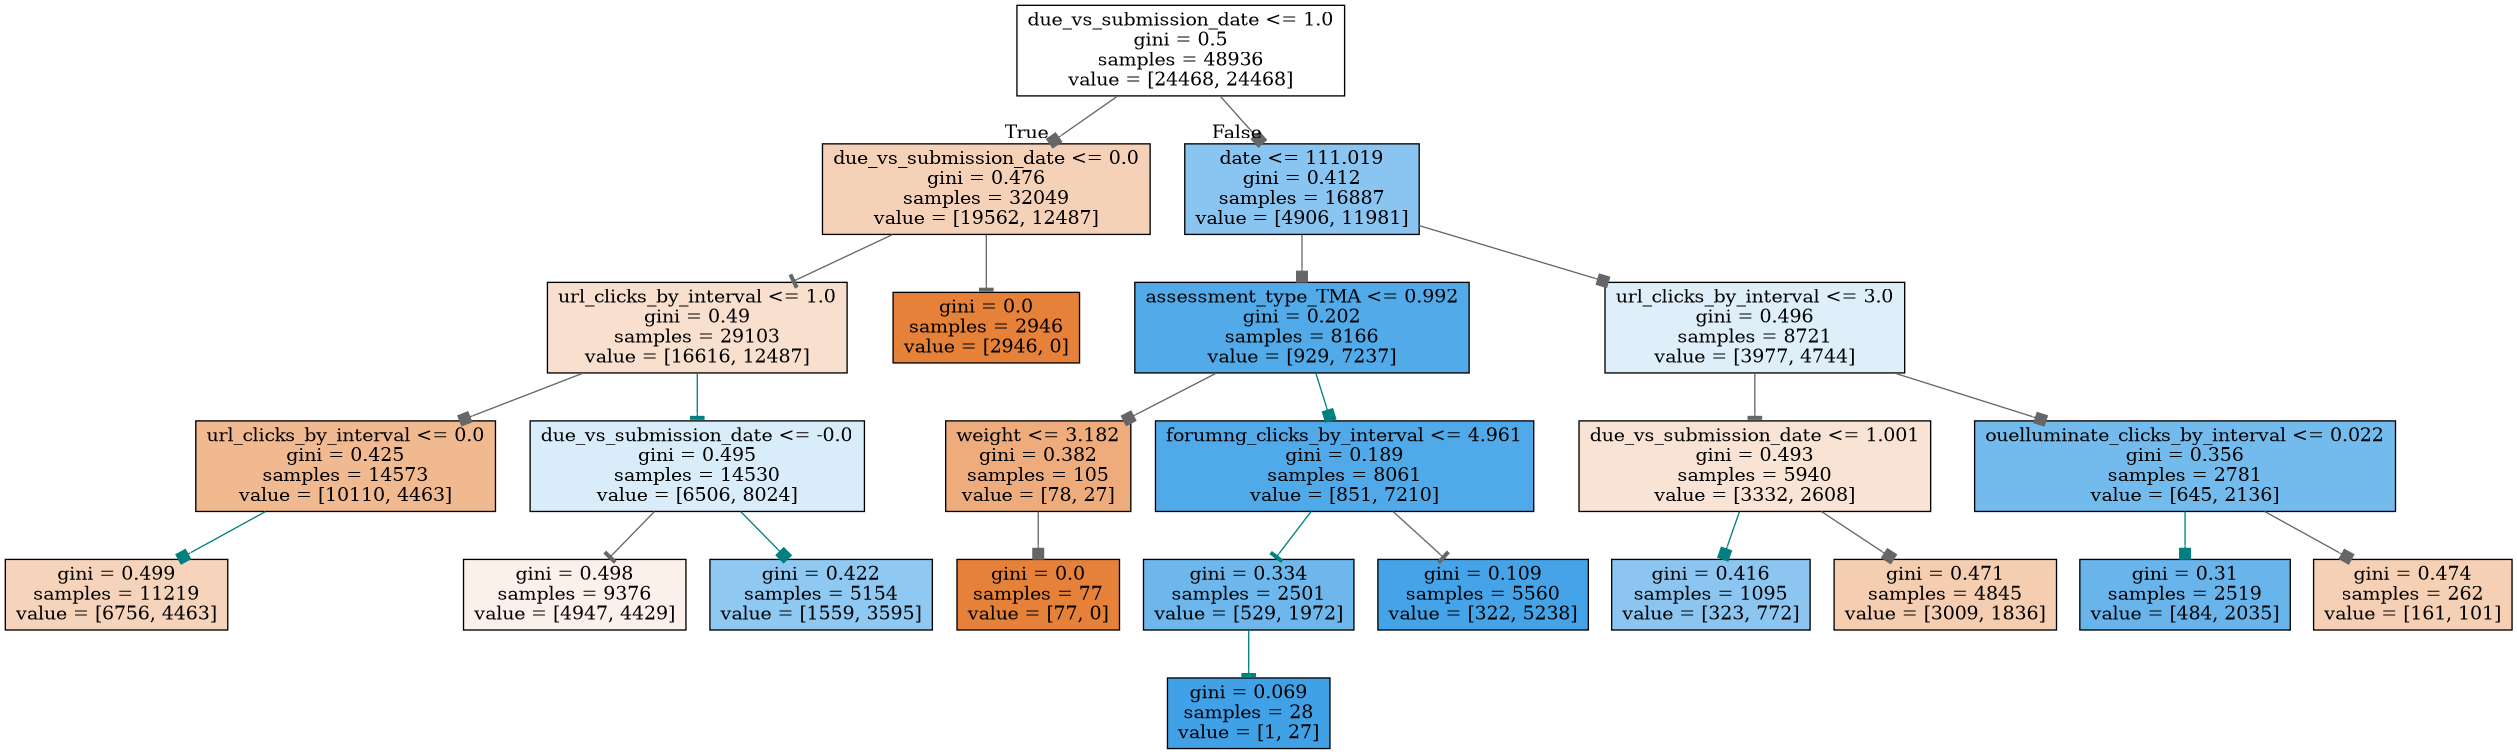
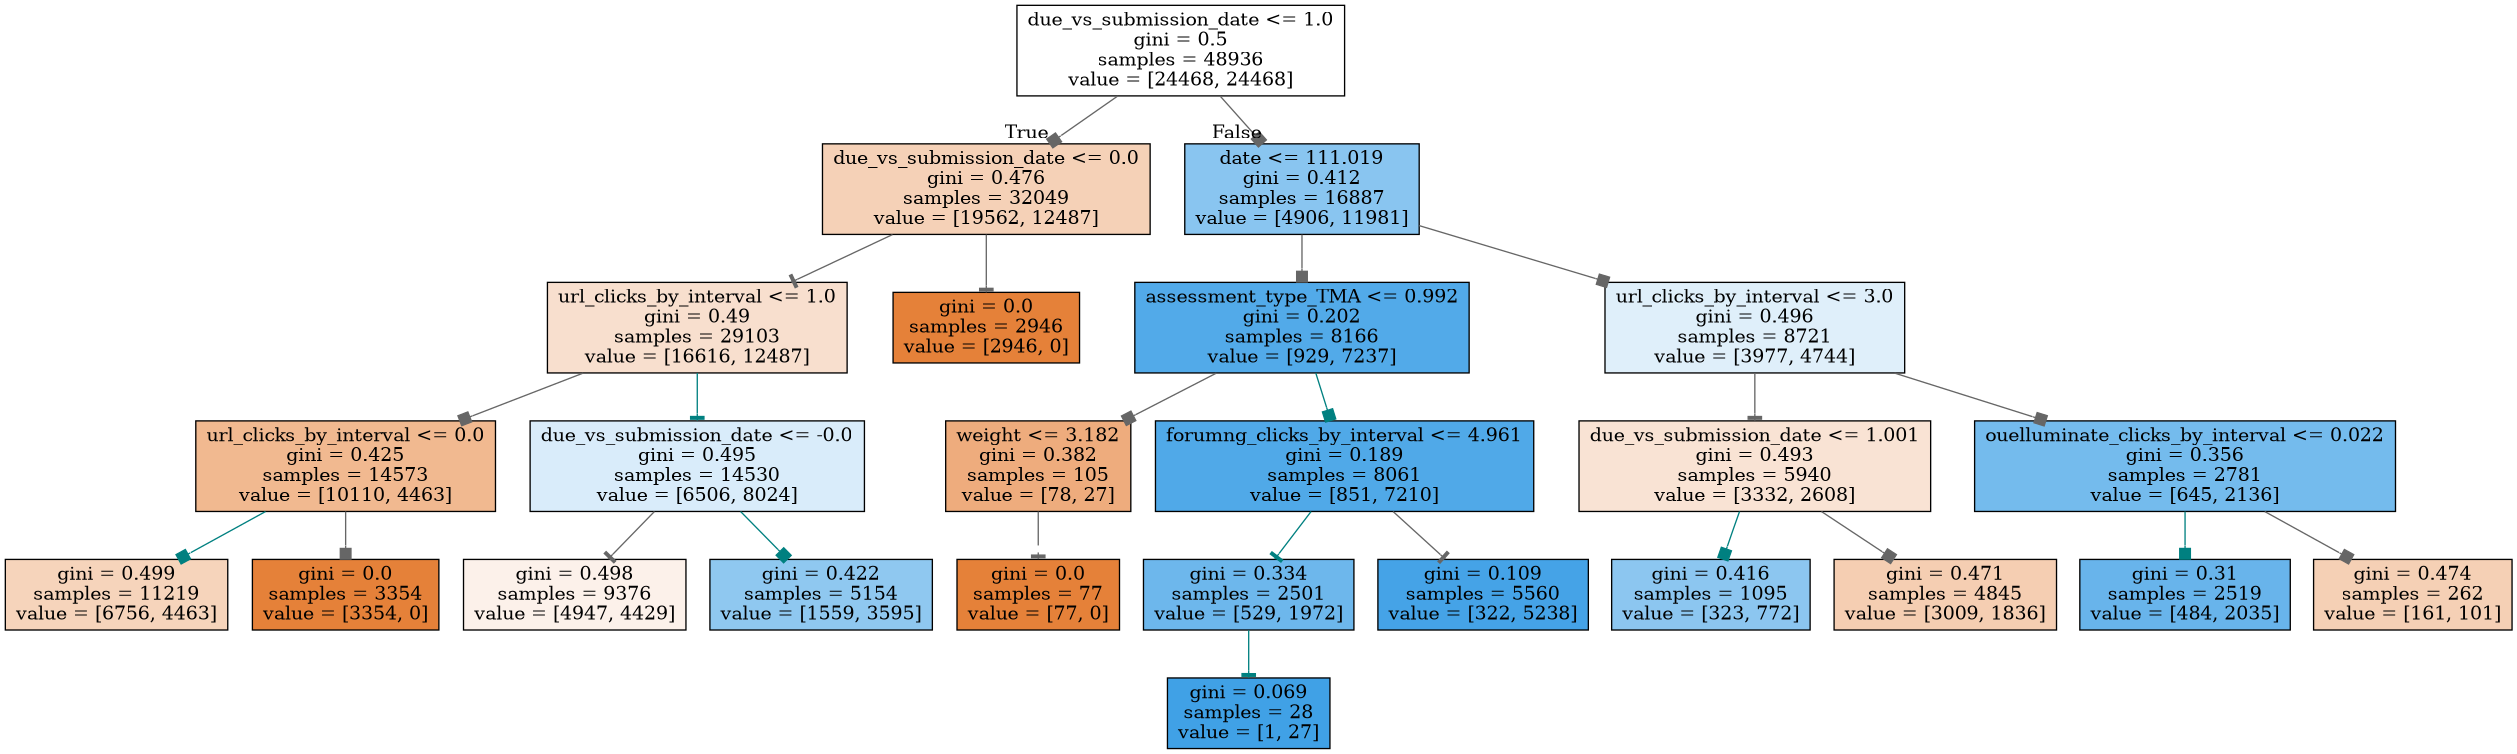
edge "weight <= 3.182 gini = 0.382 samples = 105 value = [78, 27]" -> "gini = 0.0 samples = 77 value = [77, 0]": arrowhead box -> tee
node "gini = 0.0 samples = 3354 value = [3354, 0]": added
